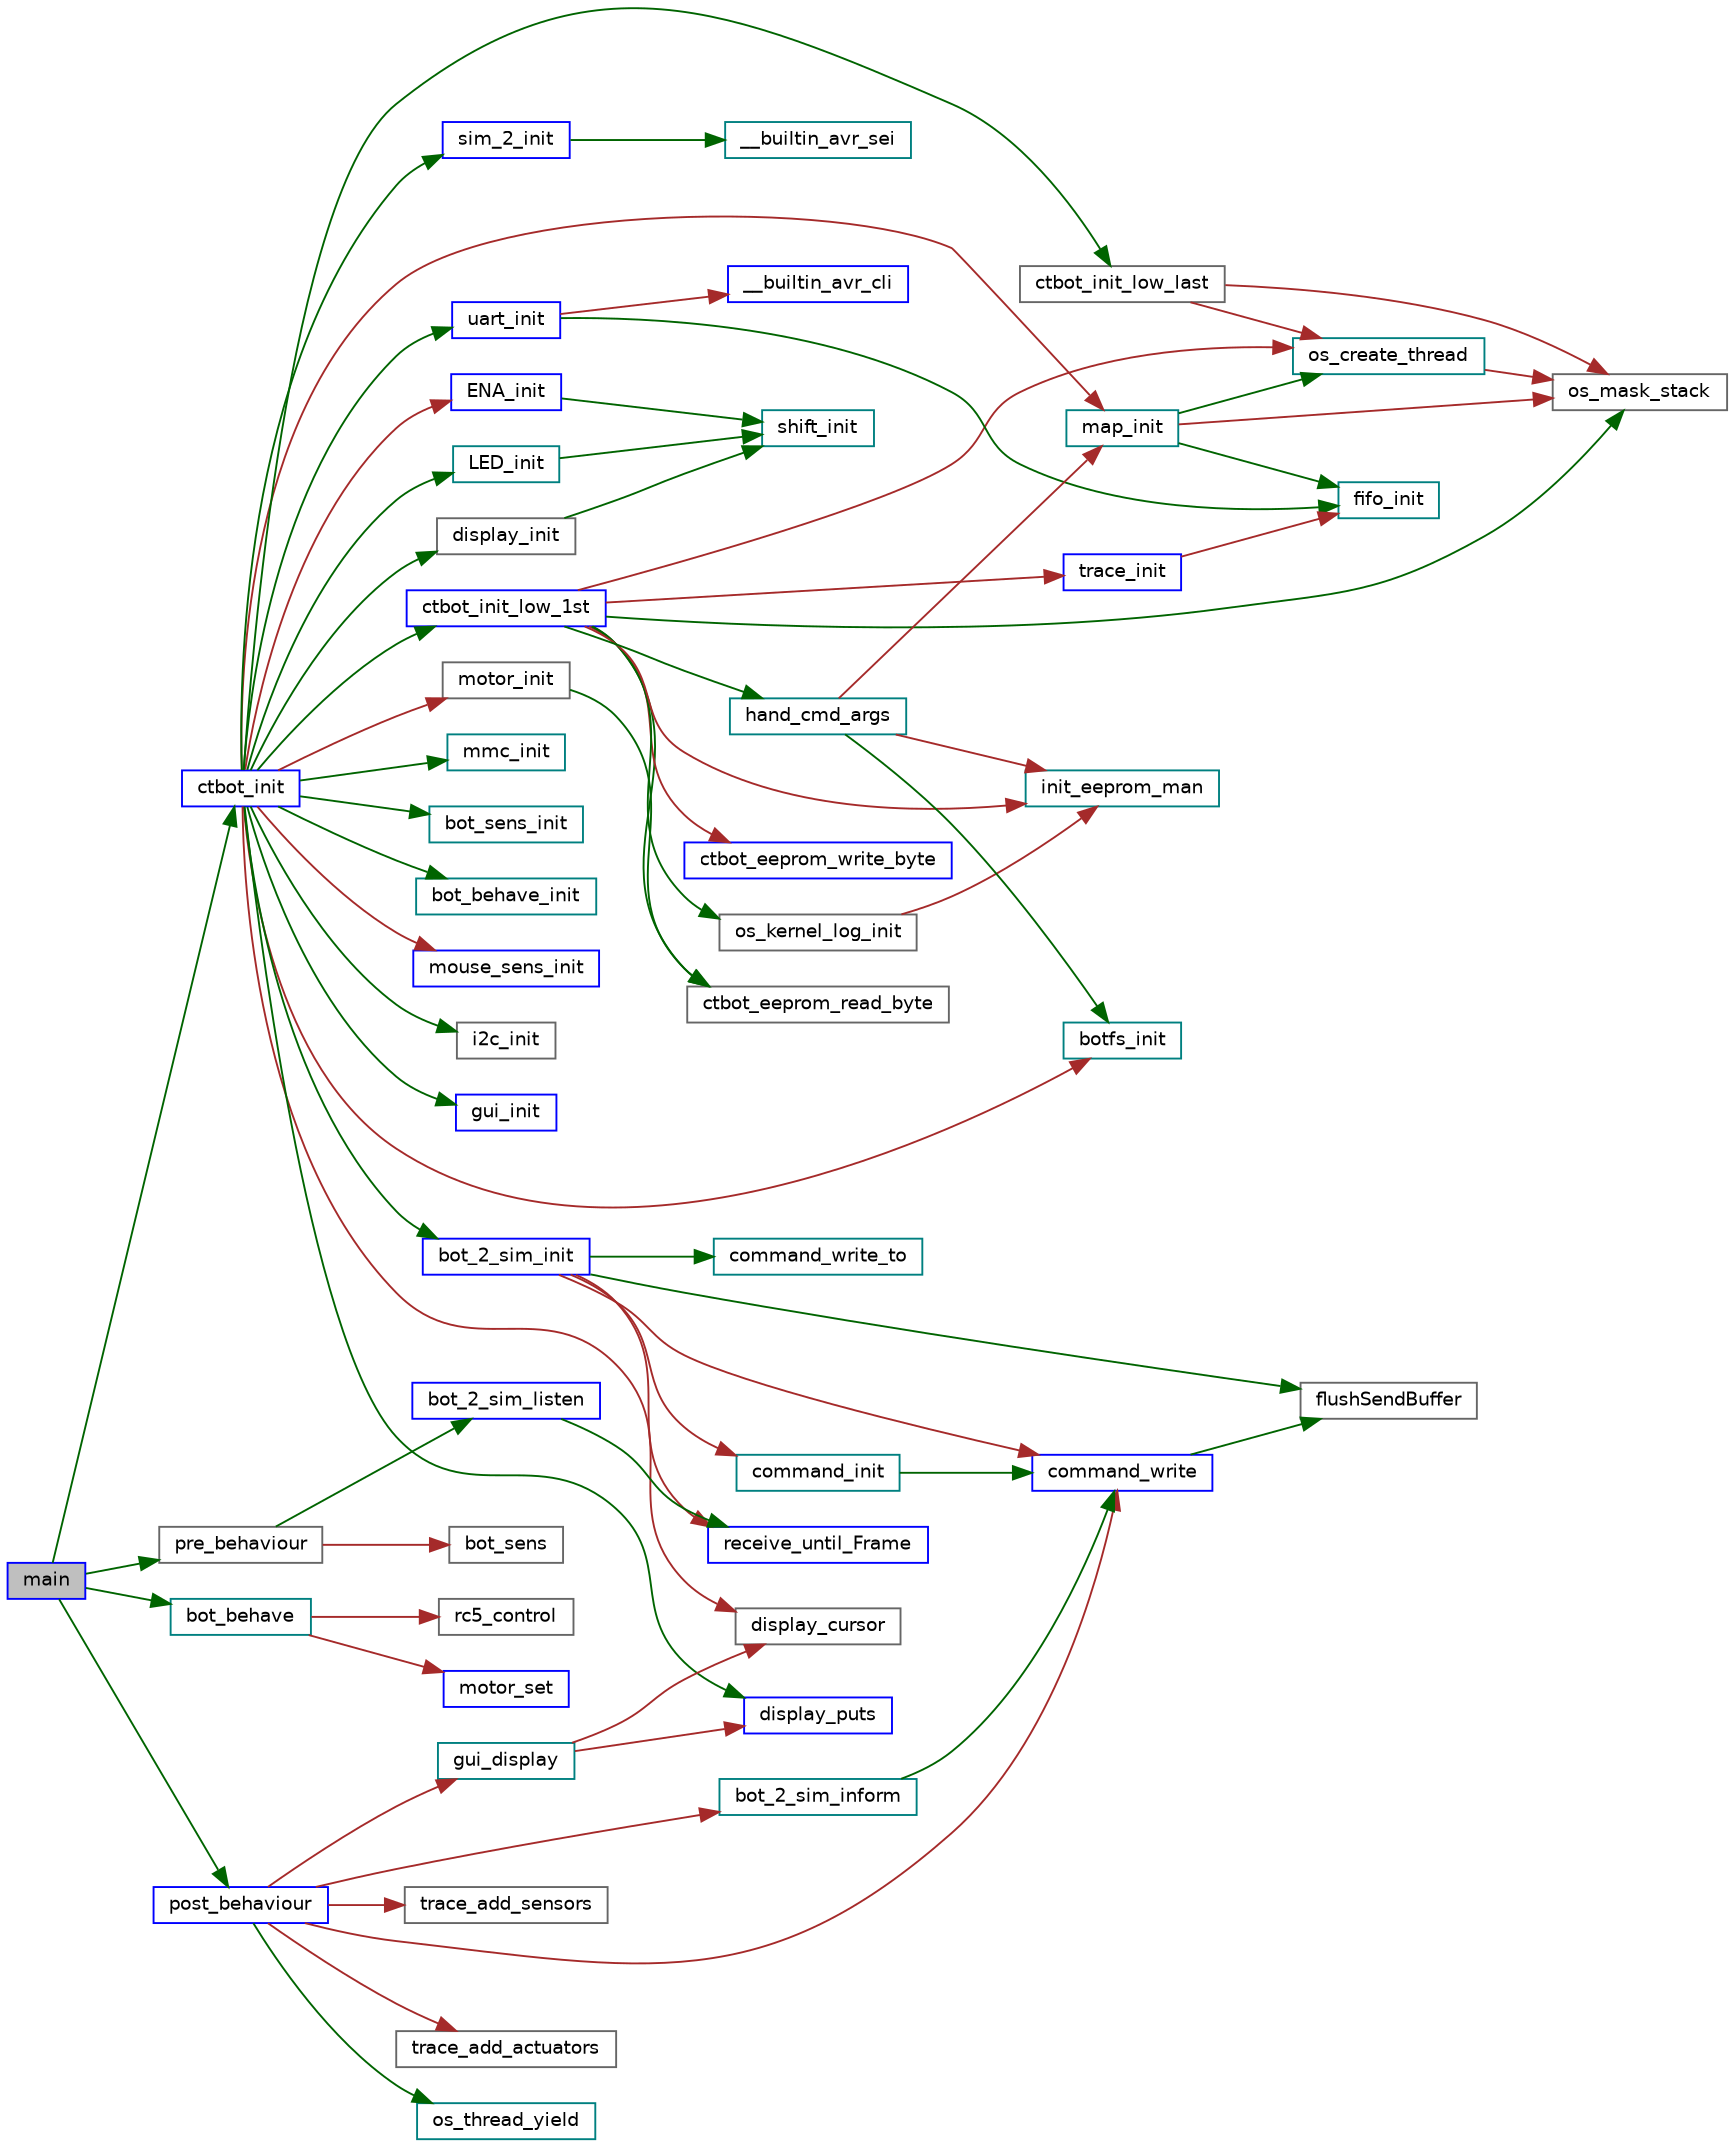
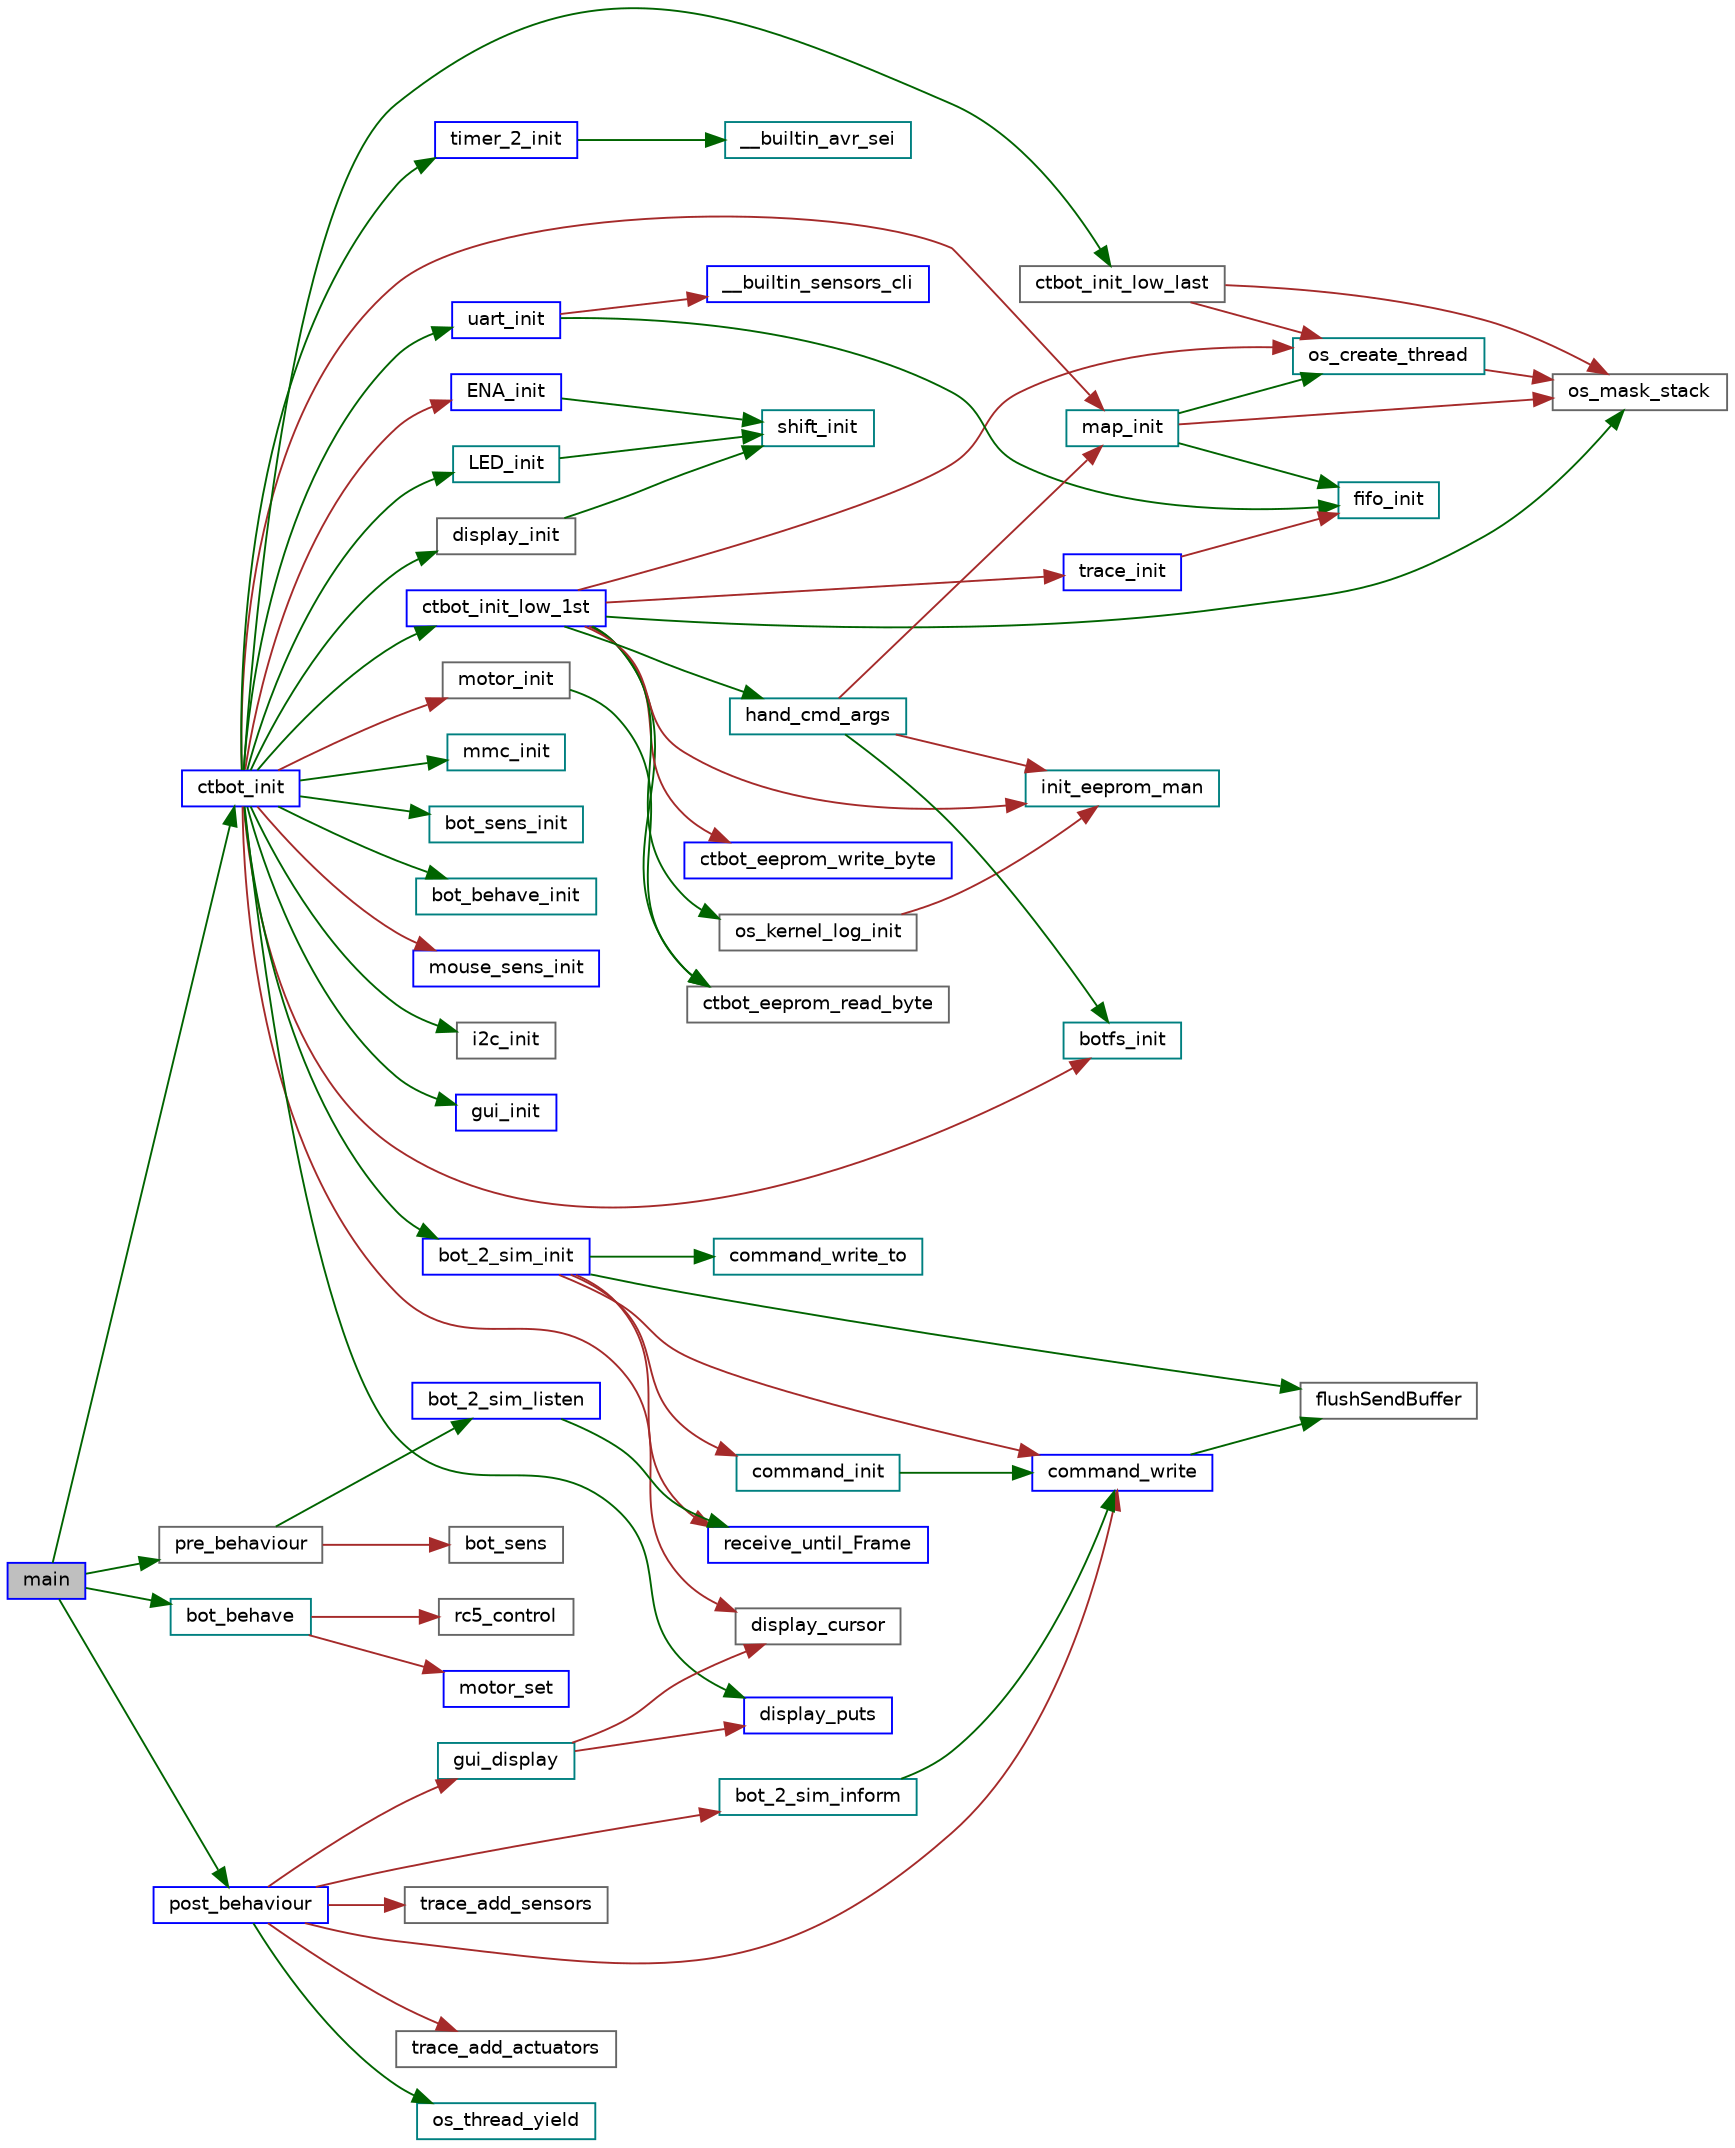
node "sim_2_init": label "sim_2_init" -> "timer_2_init"
node "__builtin_avr_cli": label "__builtin_avr_cli" -> "__builtin_sensors_cli"
